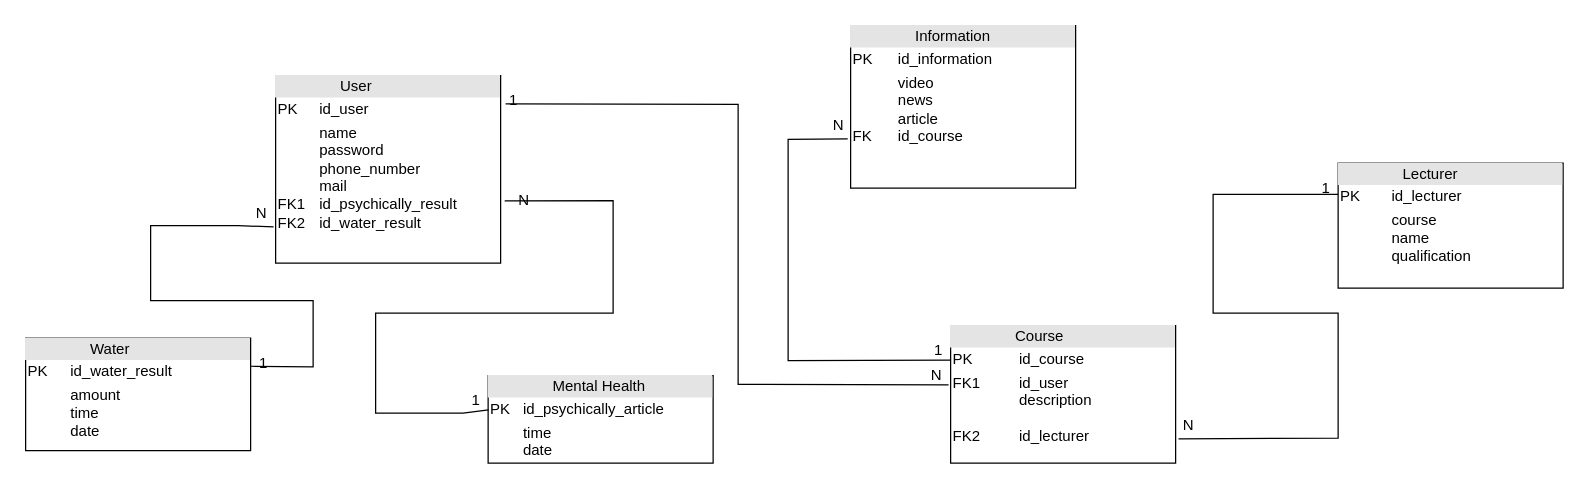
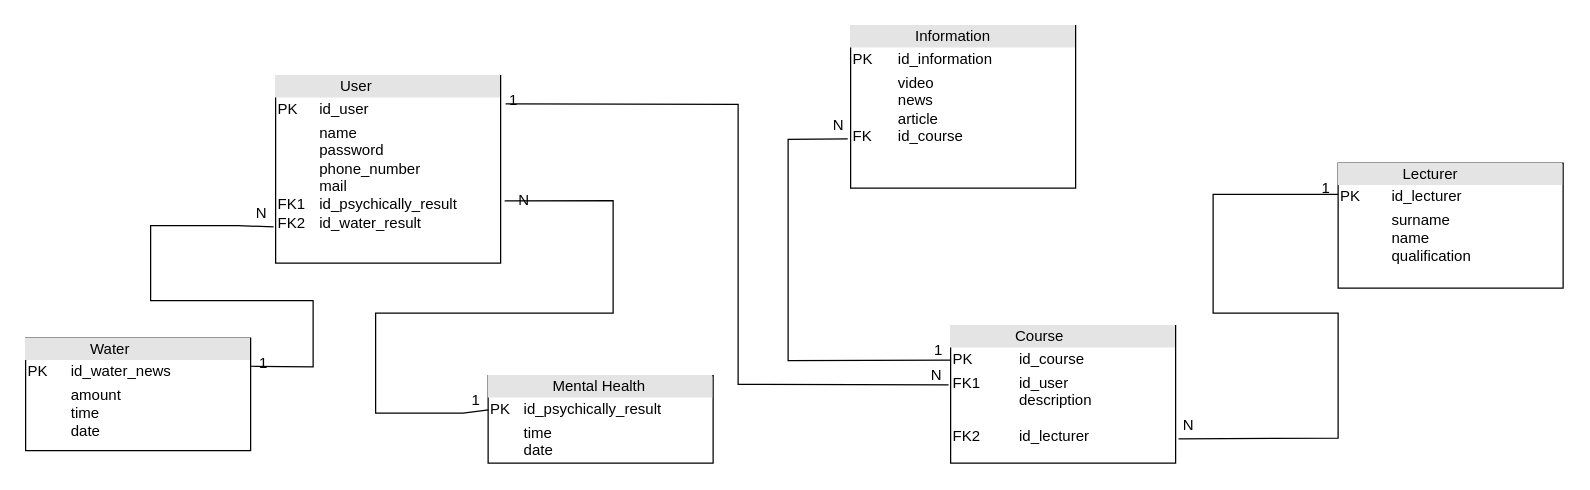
node "Lecturer PK id_lecturer course name qualification": label "Lecturer PK id_lecturer course name qualification" -> "Lecturer PK id_lecturer surname name qualification"
node "Water PK id_water_result amount time date": label "Water PK id_water_result amount time date" -> "Water PK id_water_news amount time date"
node "Mental Health PK id_psychically_article time date": label "Mental Health PK id_psychically_article time date" -> "Mental Health PK id_psychically_result time date"
